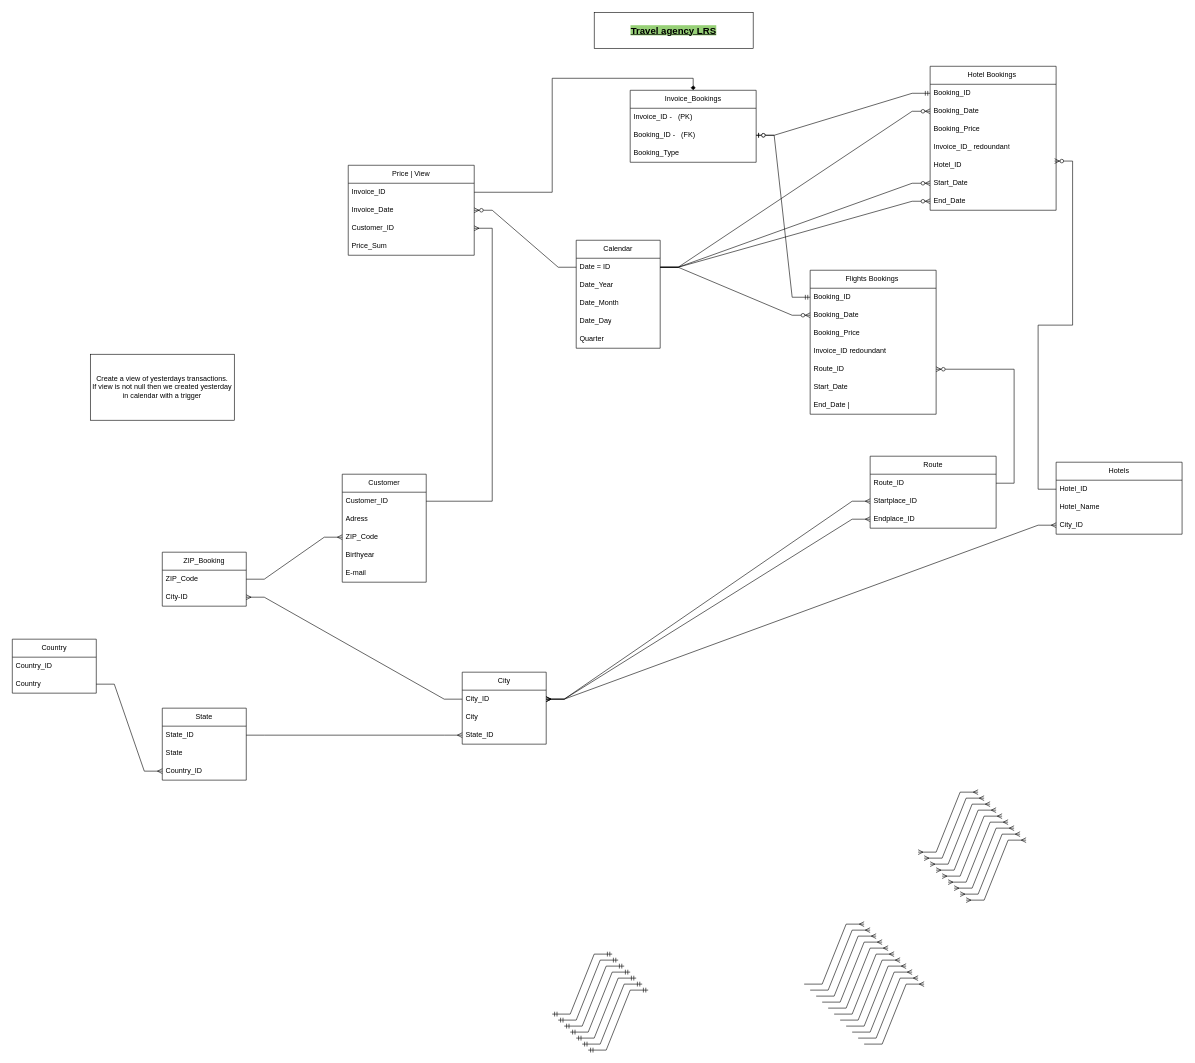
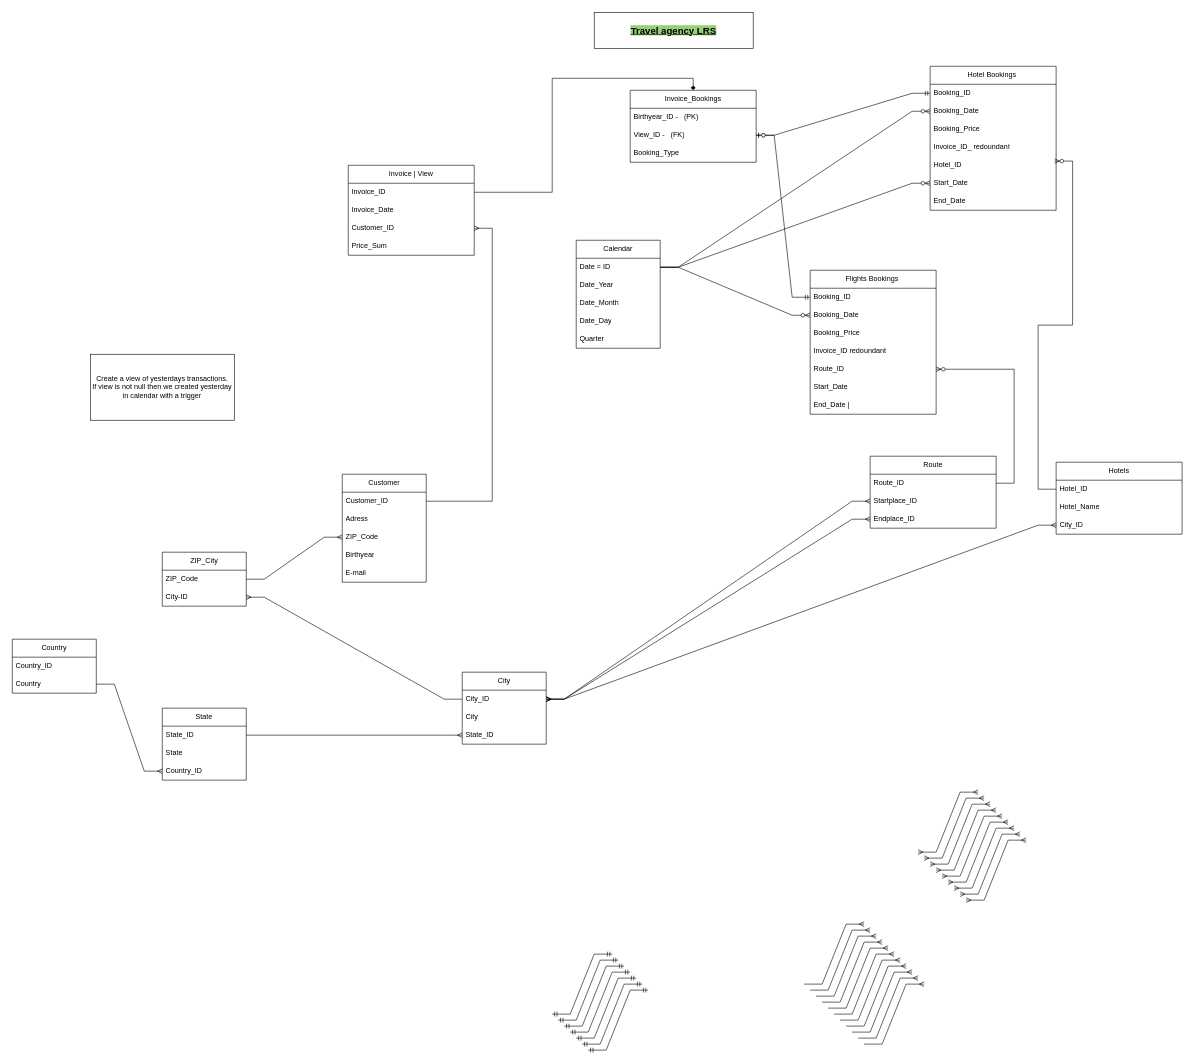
node "Invoice_ID - (PK)": label "Invoice_ID - (PK)" -> "Birthyear_ID - (PK)"
node "Booking_ID - (FK)": label "Booking_ID - (FK)" -> "View_ID - (FK)"
node "Price | View": label "Price | View" -> "Invoice | View"
edge "Date = ID" -> "End_Date": removed
edge "Date = ID" -> "Invoice_Date": removed
node "ZIP_Booking": label "ZIP_Booking" -> "ZIP_City"
